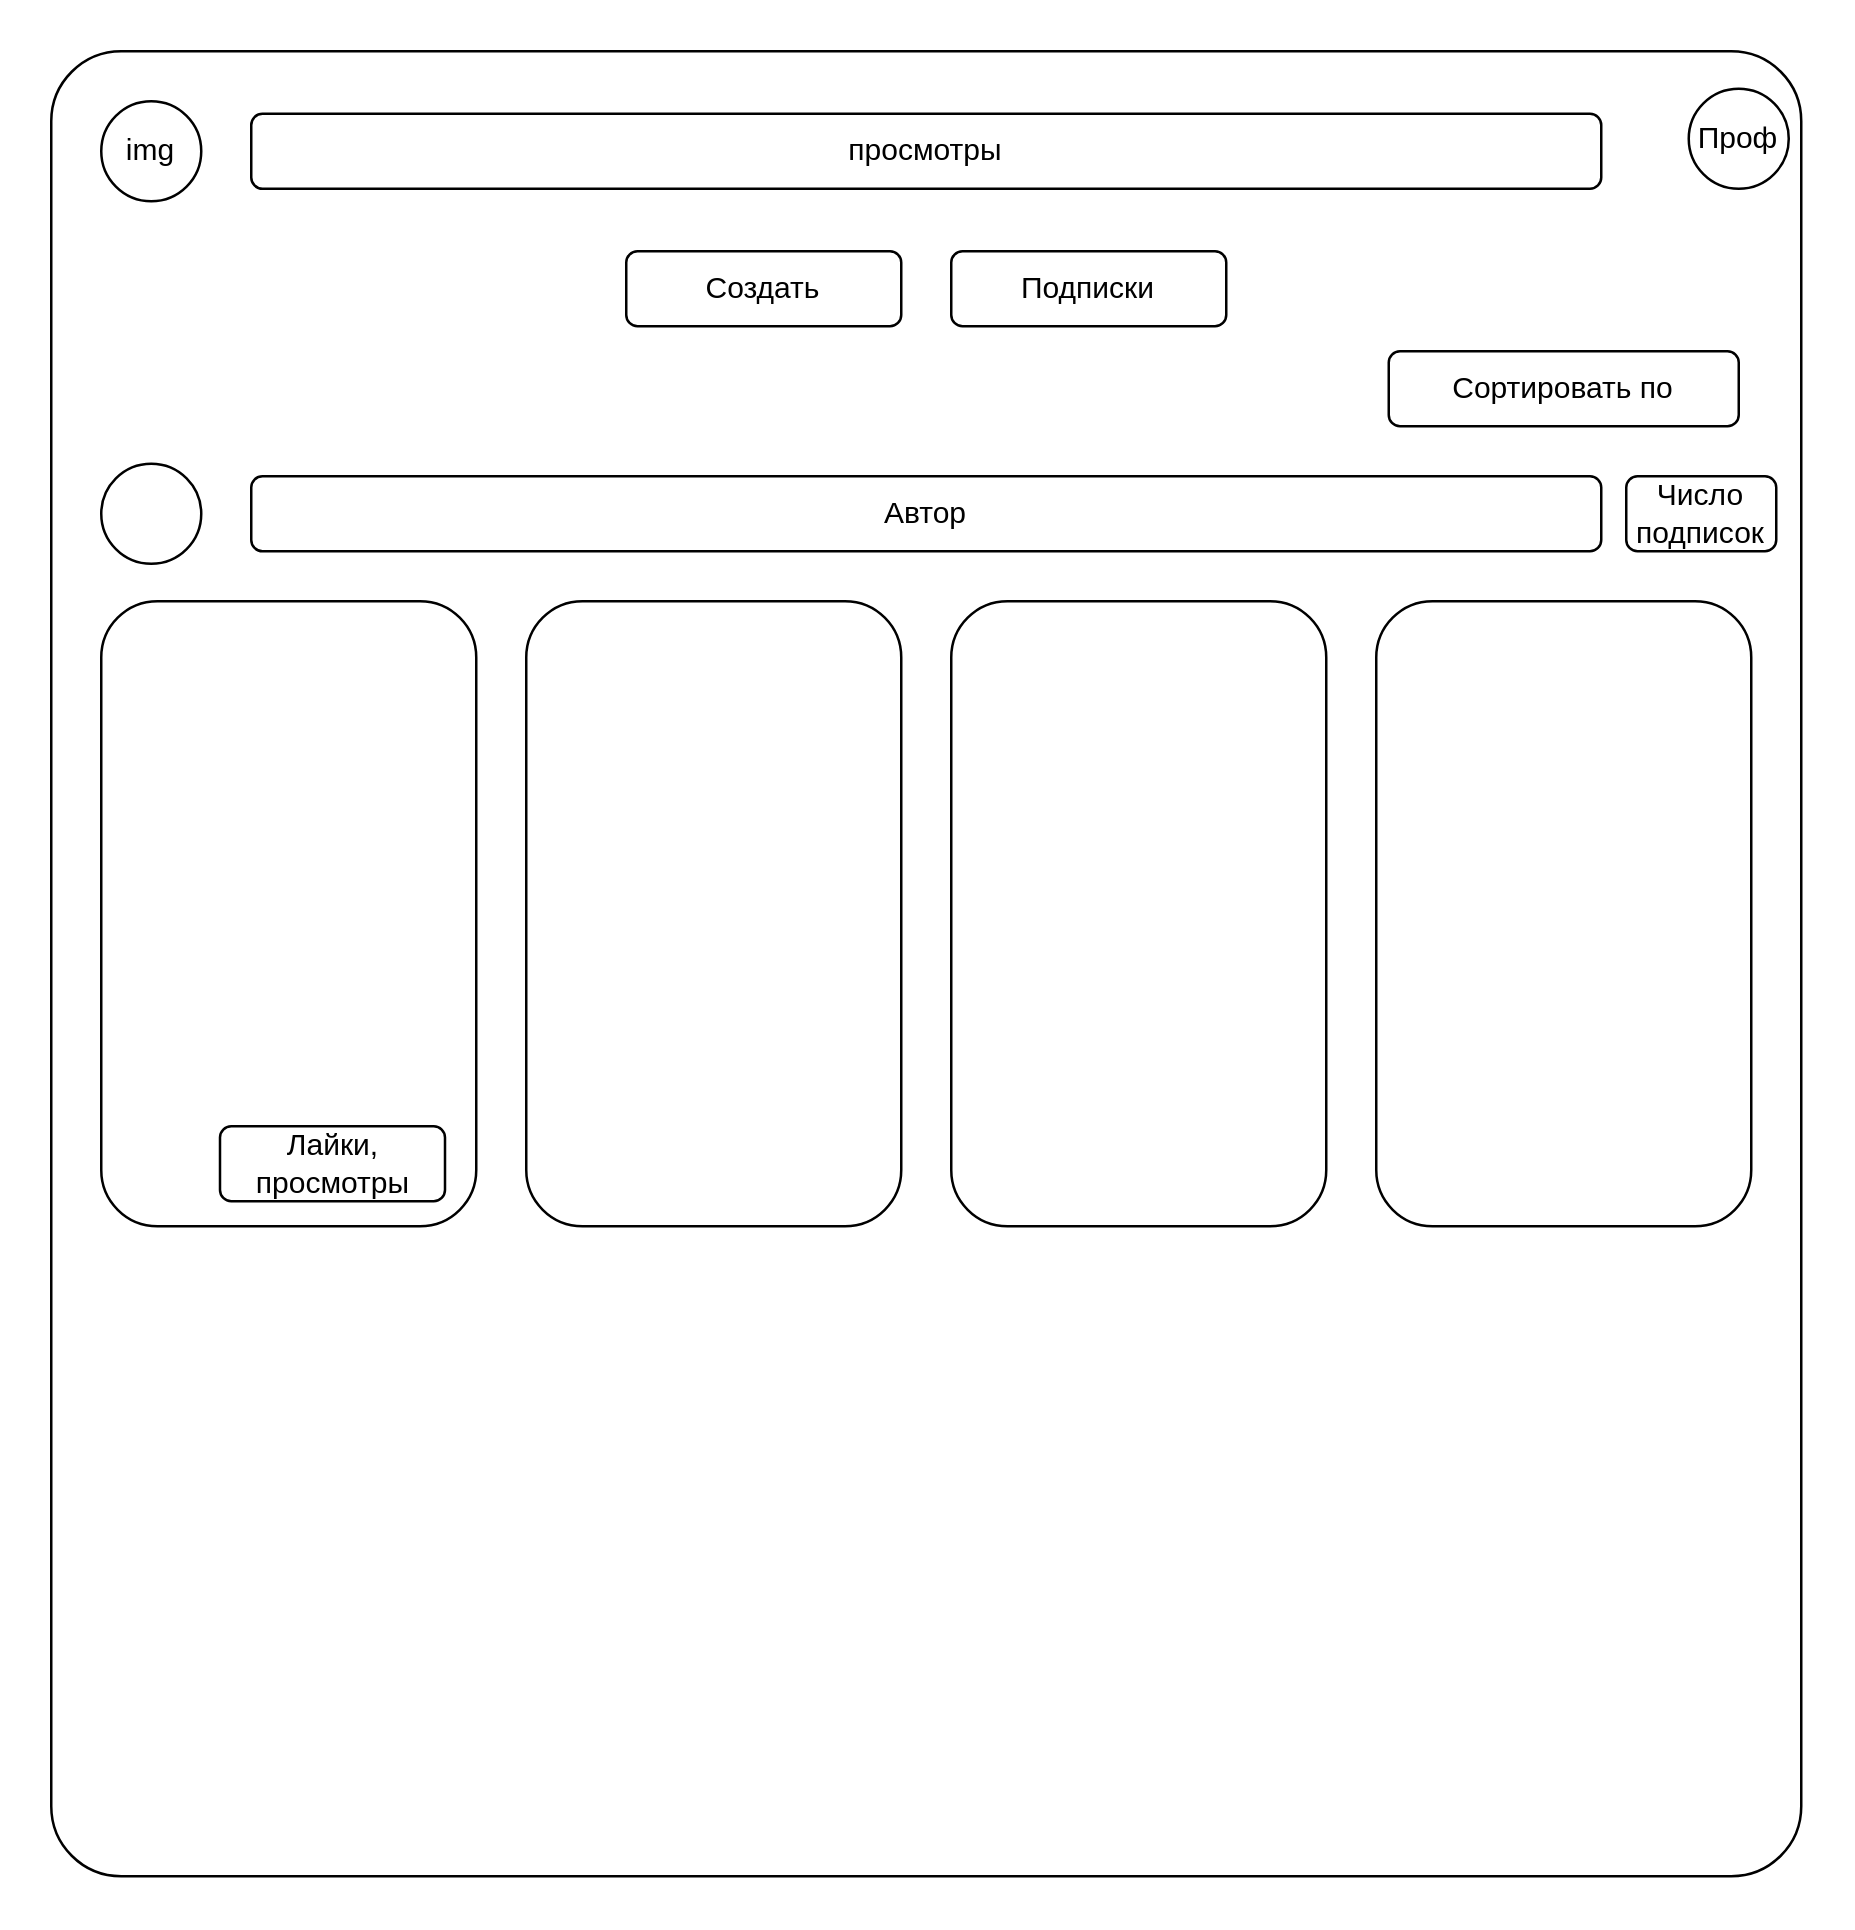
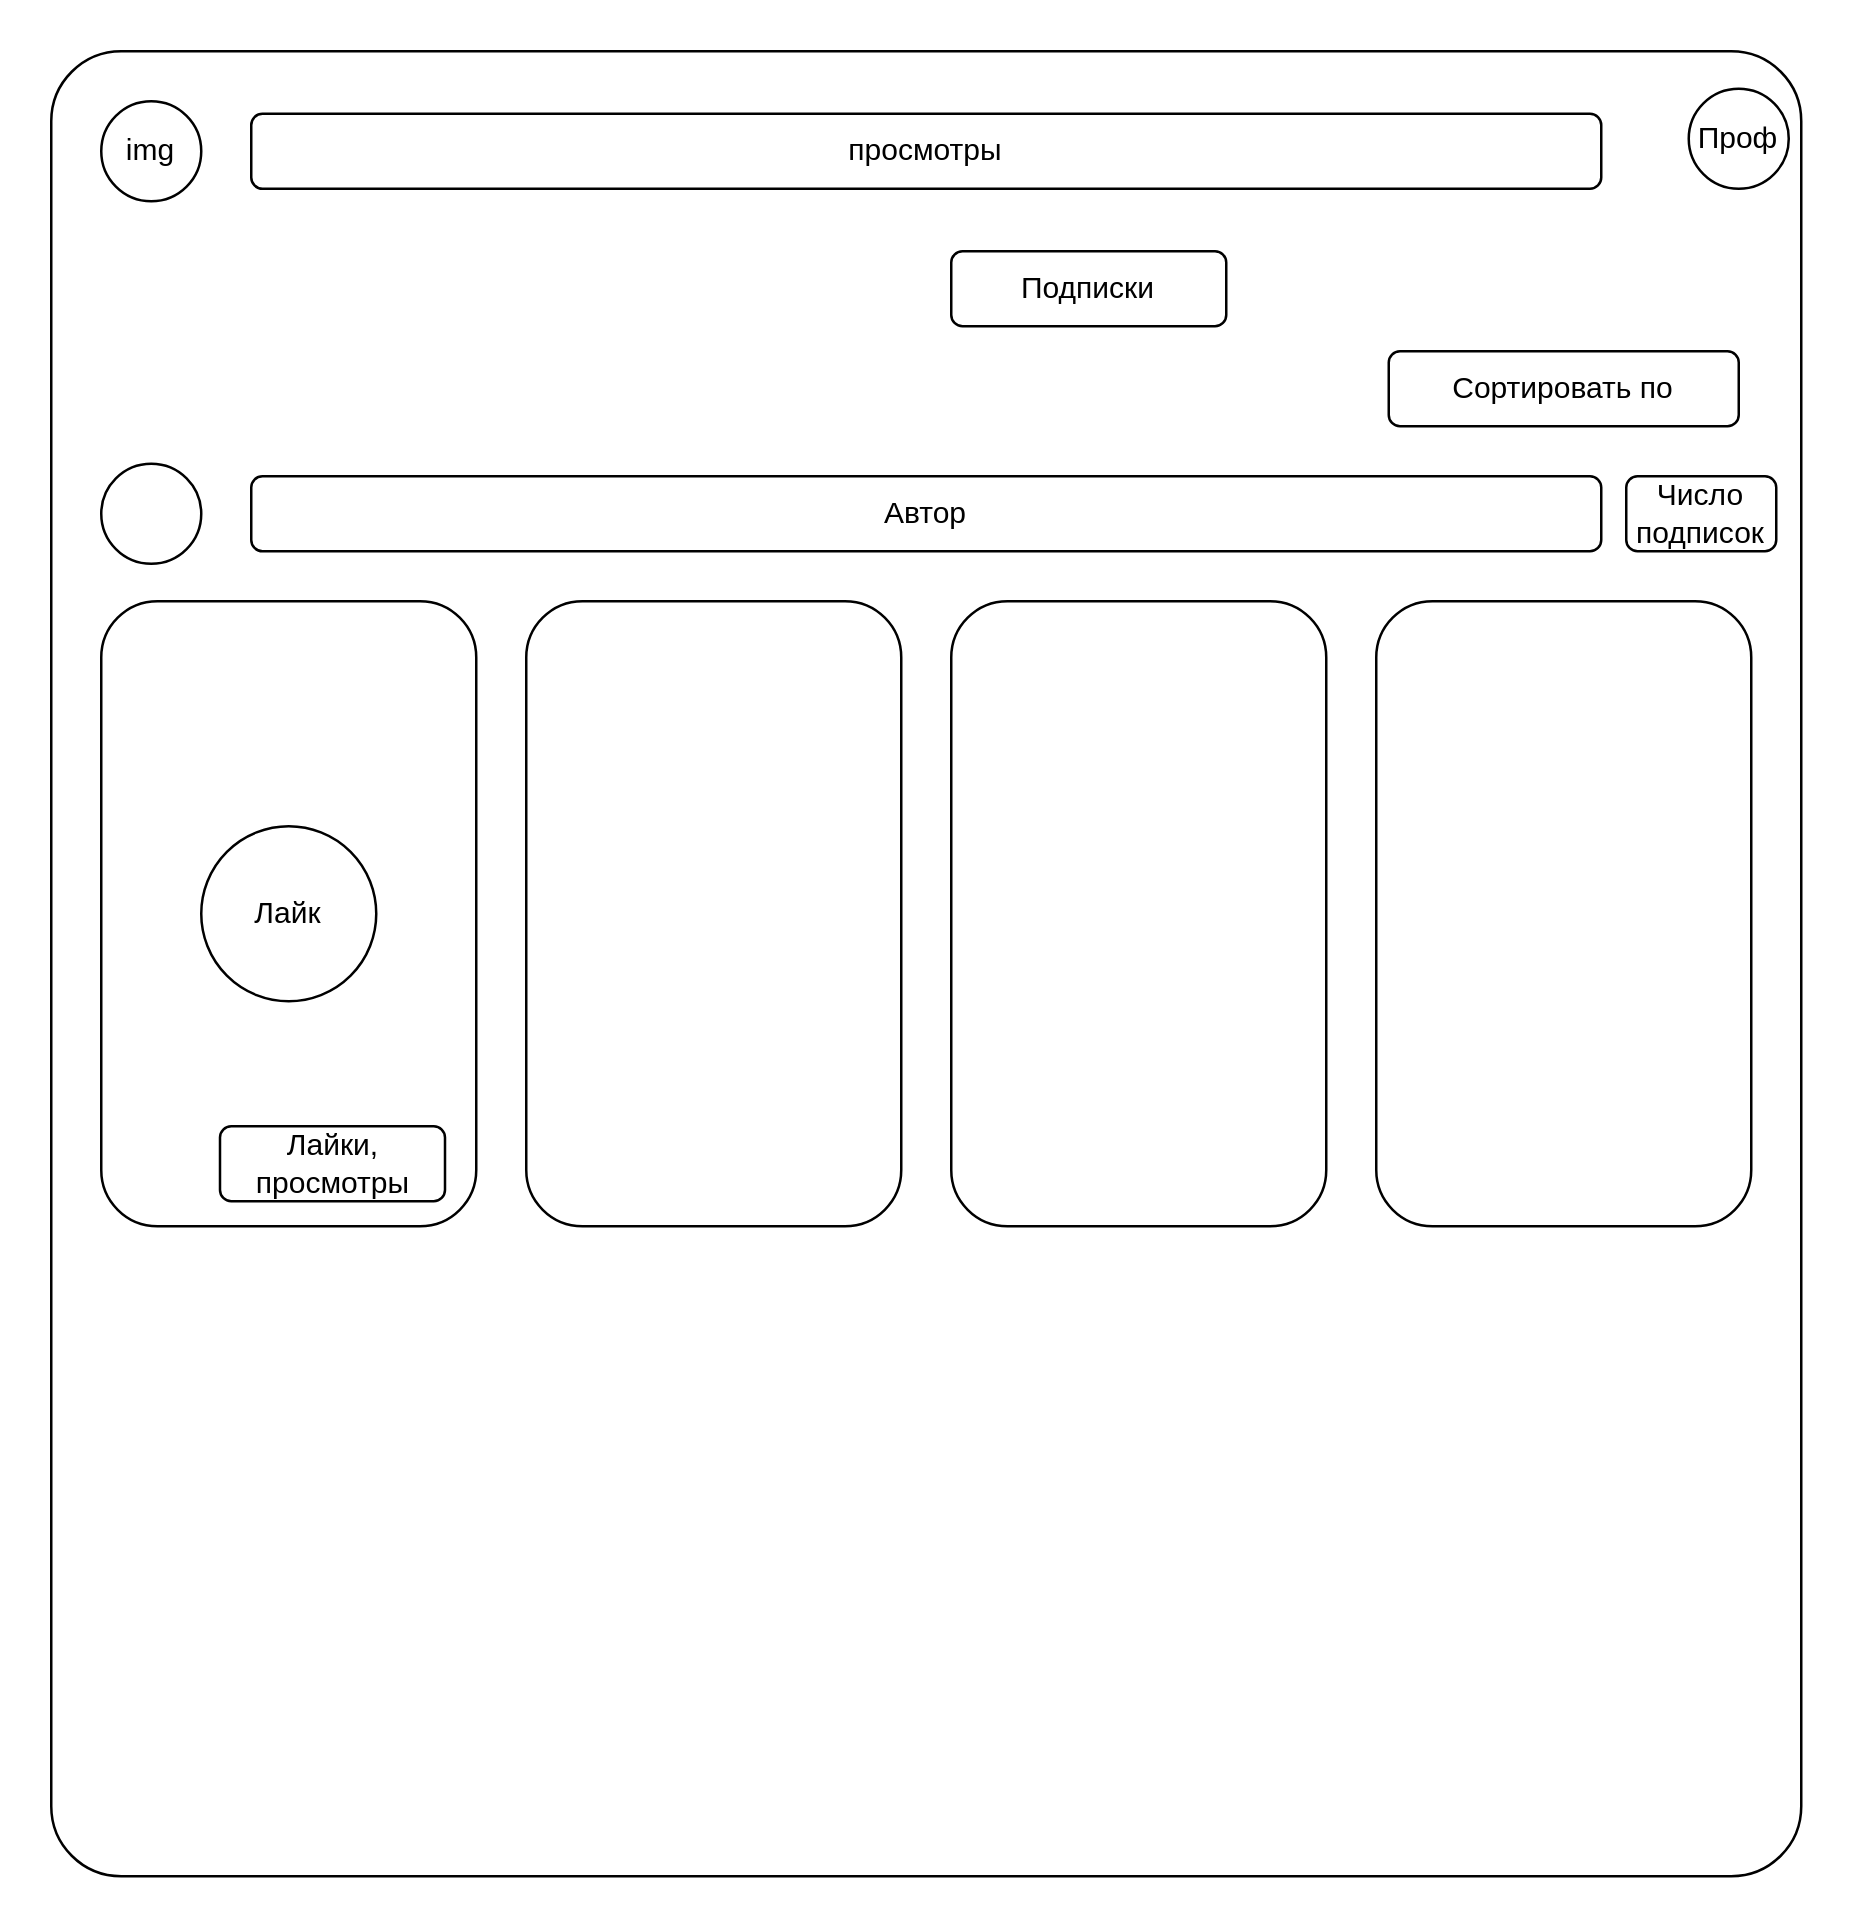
node "Создать": removed
node "Лайк": added
